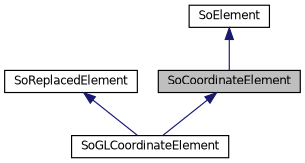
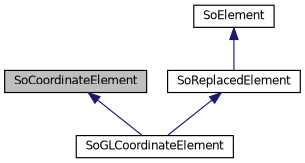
edge "SoCoordinateElement" -> "SoElement": now "SoReplacedElement" -> "SoElement"
